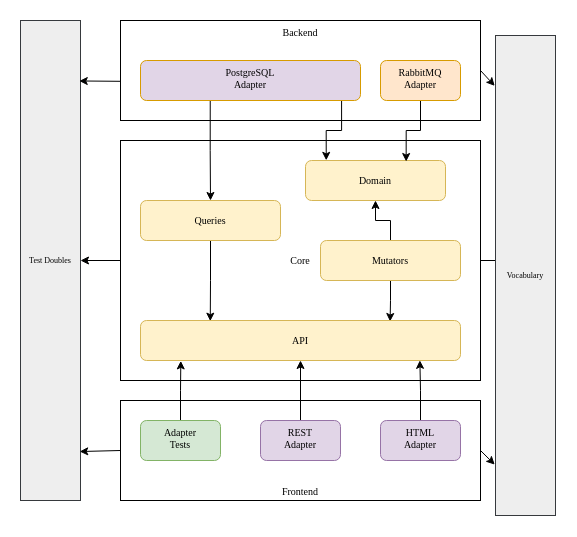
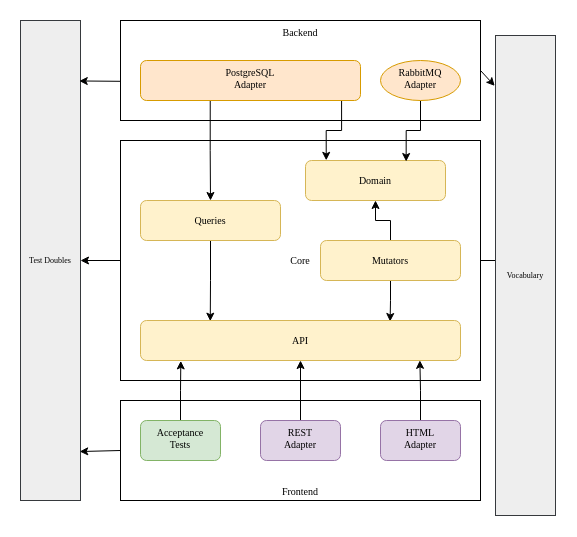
node "PostgreSQL Adapter": fillcolor #e1d5e7 -> #ffe6cc
node "RabbitMQ Adapter": shape rounded rectangle -> ellipse
node "Adapter Tests": label "Adapter Tests" -> "Acceptance Tests"
edge "Frontend" -> "Vocabulary": removed
